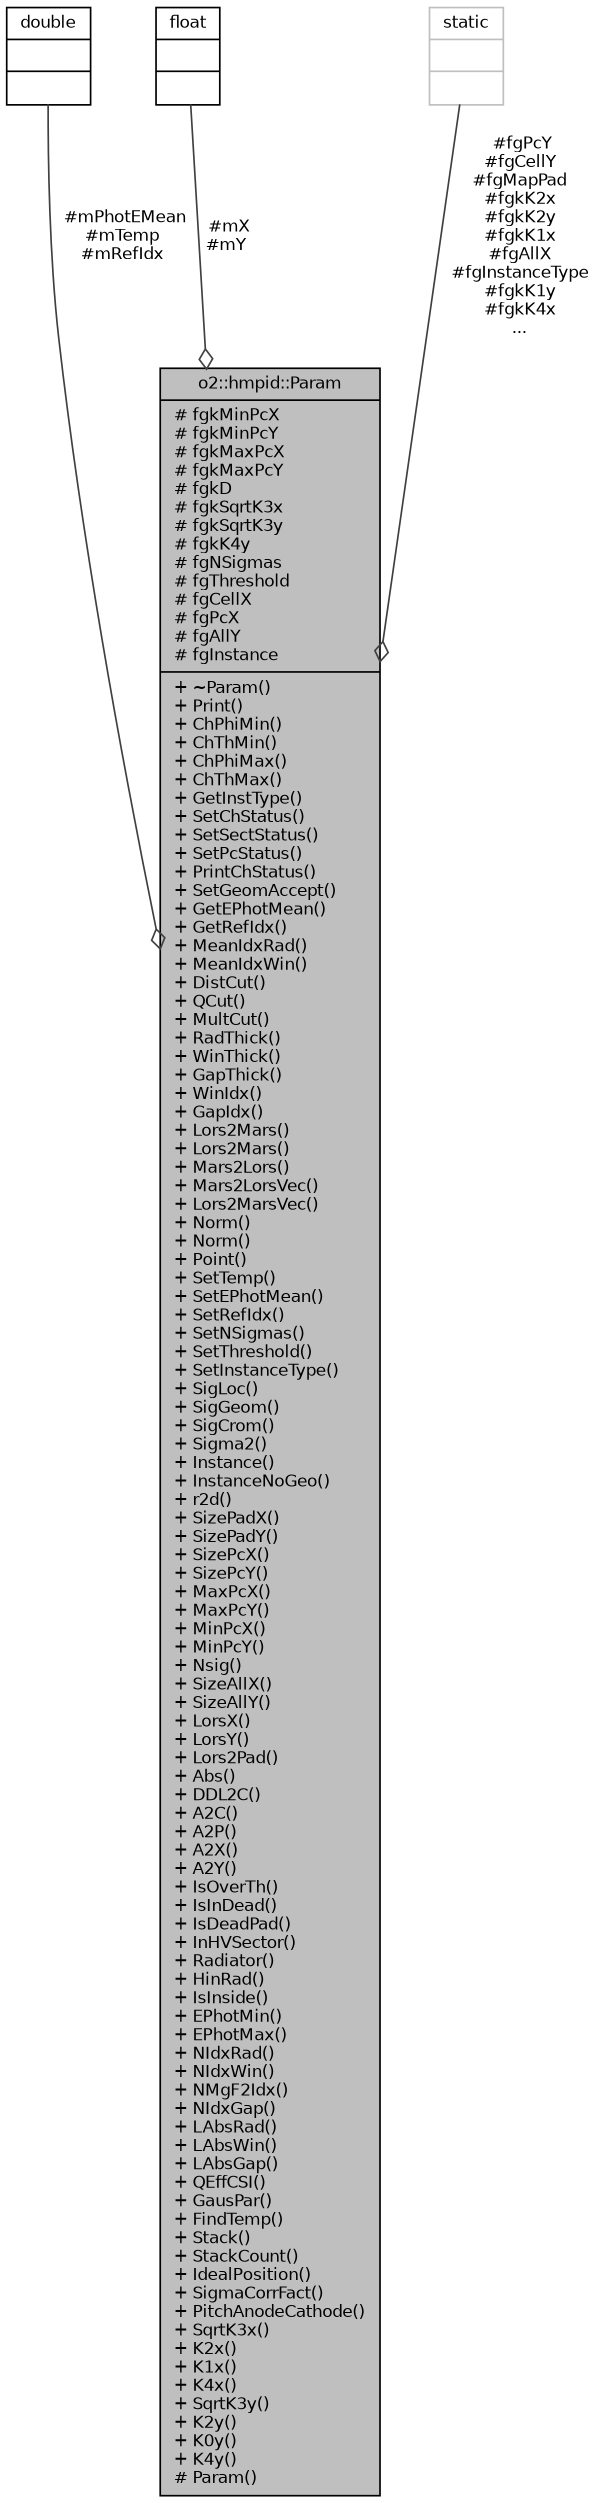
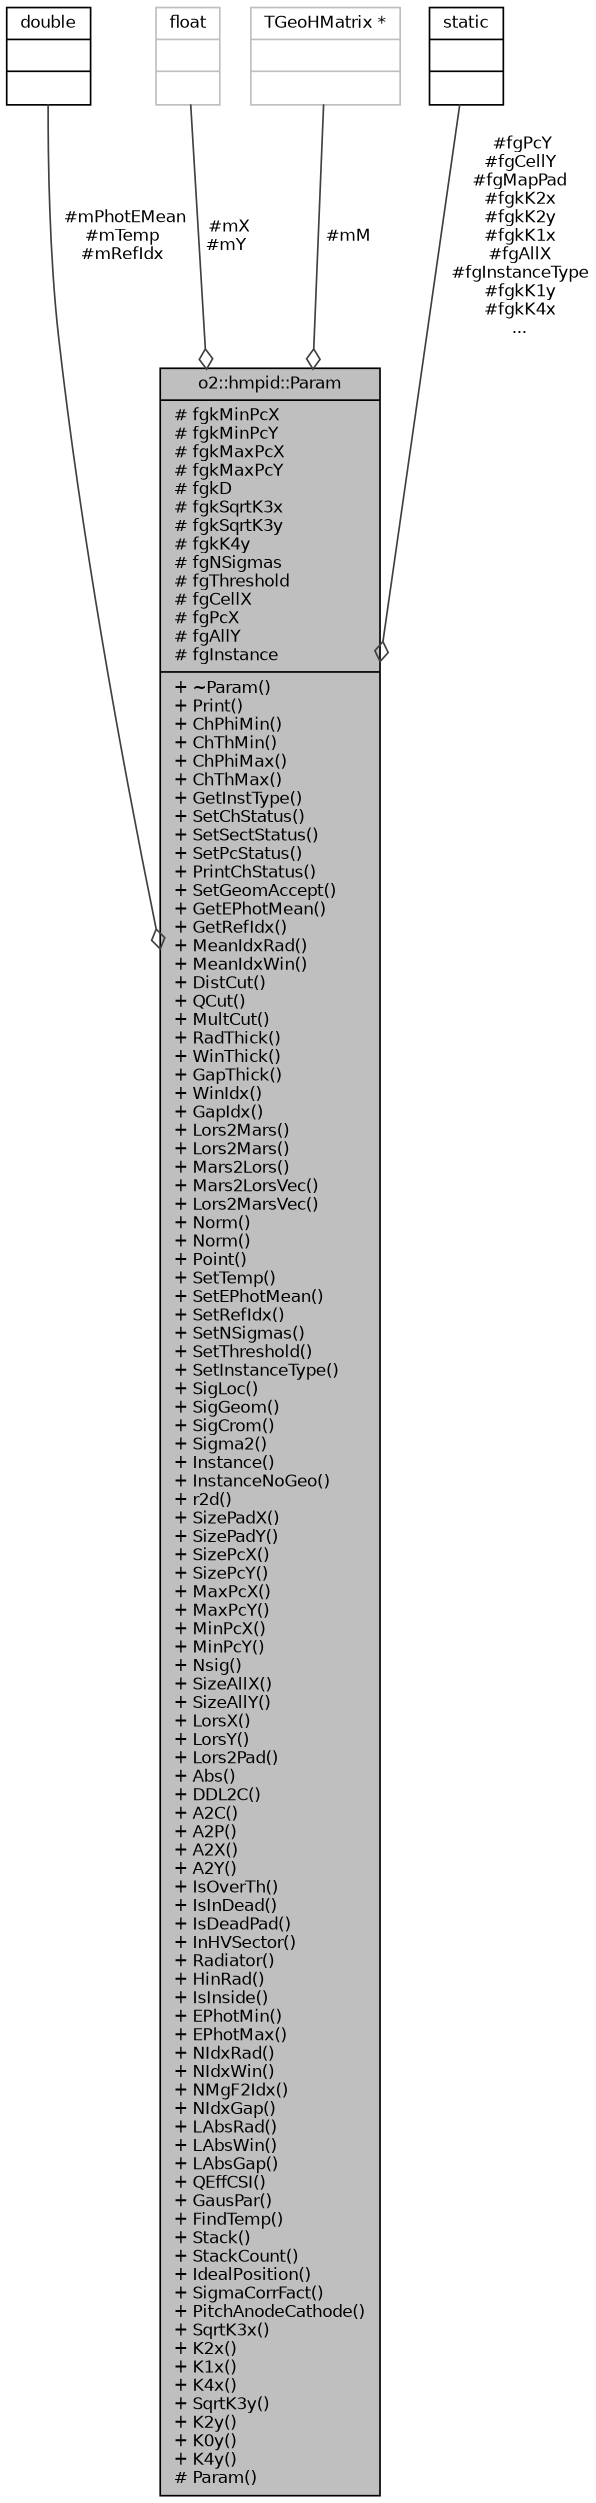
node "float": color black -> grey75
node "TGeoHMatrix *": added
node "static": color grey75 -> black
